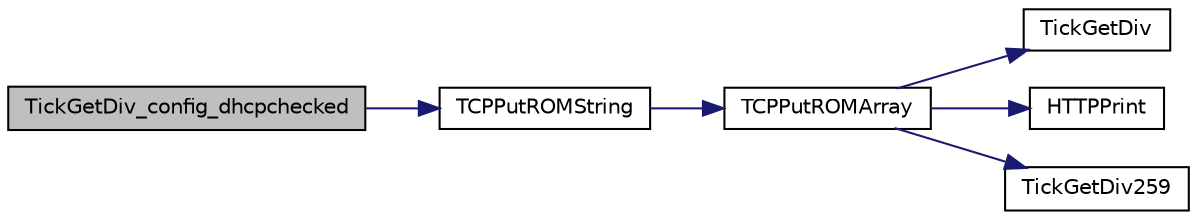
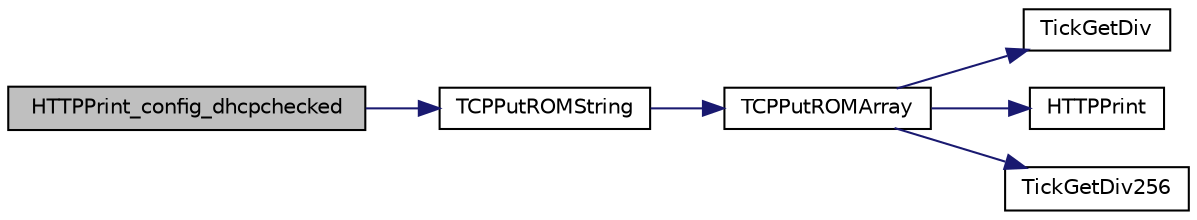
node "TickGetDiv_config_dhcpchecked": label "TickGetDiv_config_dhcpchecked" -> "HTTPPrint_config_dhcpchecked"
node "TickGetDiv259": label "TickGetDiv259" -> "TickGetDiv256"
